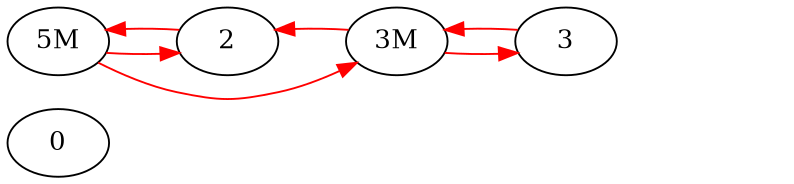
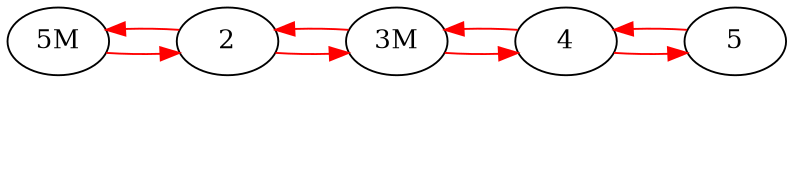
node "3": label "3" -> "4"
node "5": added
edge "5M" -> "3M": now "2" -> "3M"
node "0": removed
